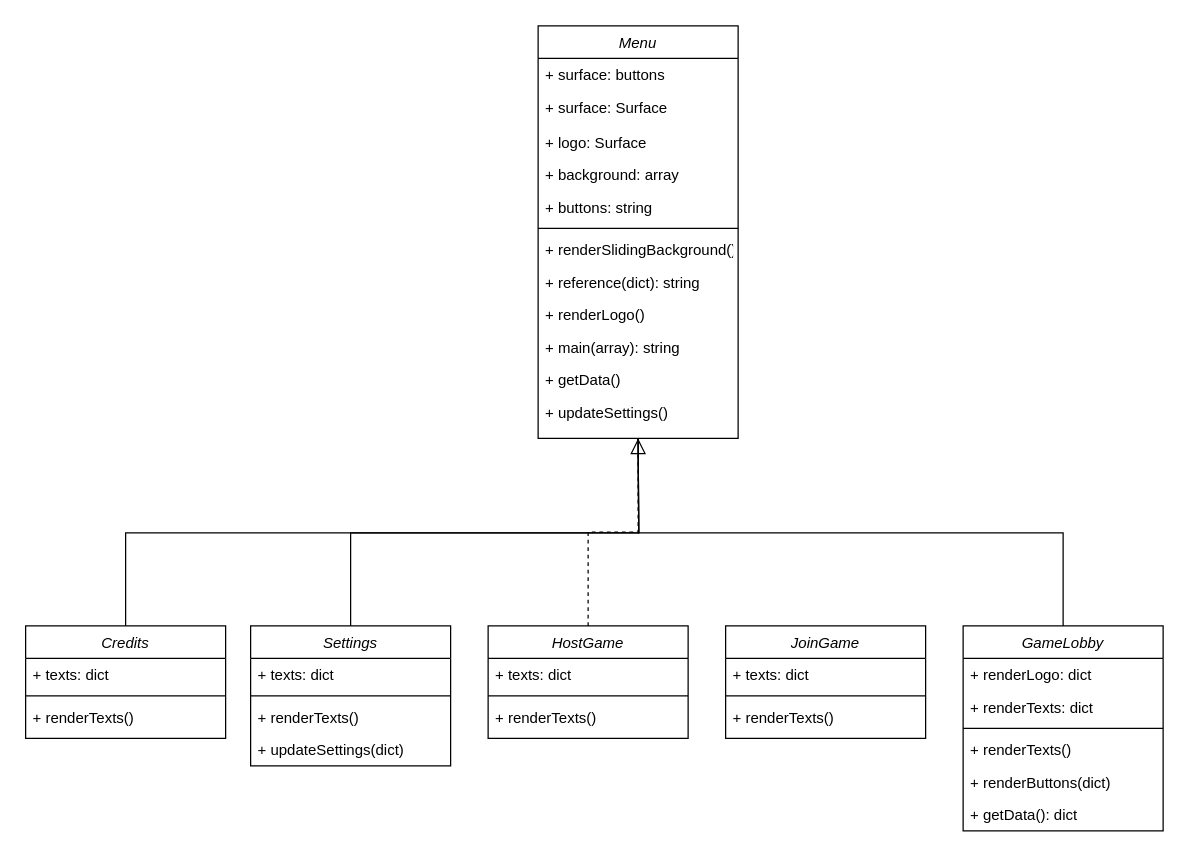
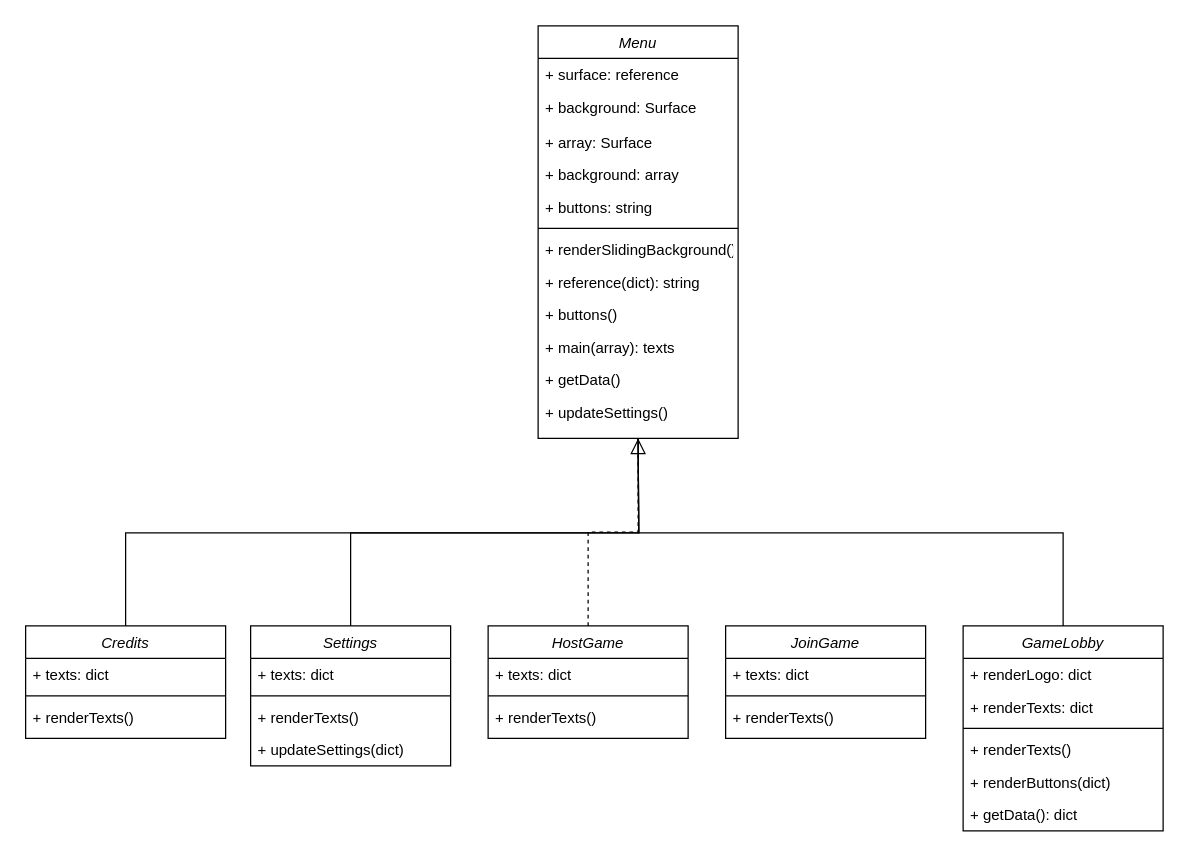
node "+ surface: buttons": label "+ surface: buttons" -> "+ surface: reference"
node "+ surface: Surface": label "+ surface: Surface" -> "+ background: Surface"
node "+ logo: Surface": label "+ logo: Surface" -> "+ array: Surface"
node "+ renderLogo()": label "+ renderLogo()" -> "+ buttons()"
node "+ main(array): string": label "+ main(array): string" -> "+ main(array): texts"
